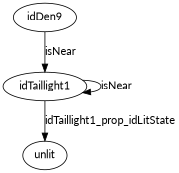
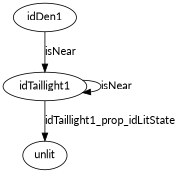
node "idDen9": label "idDen9" -> "idDen1"
